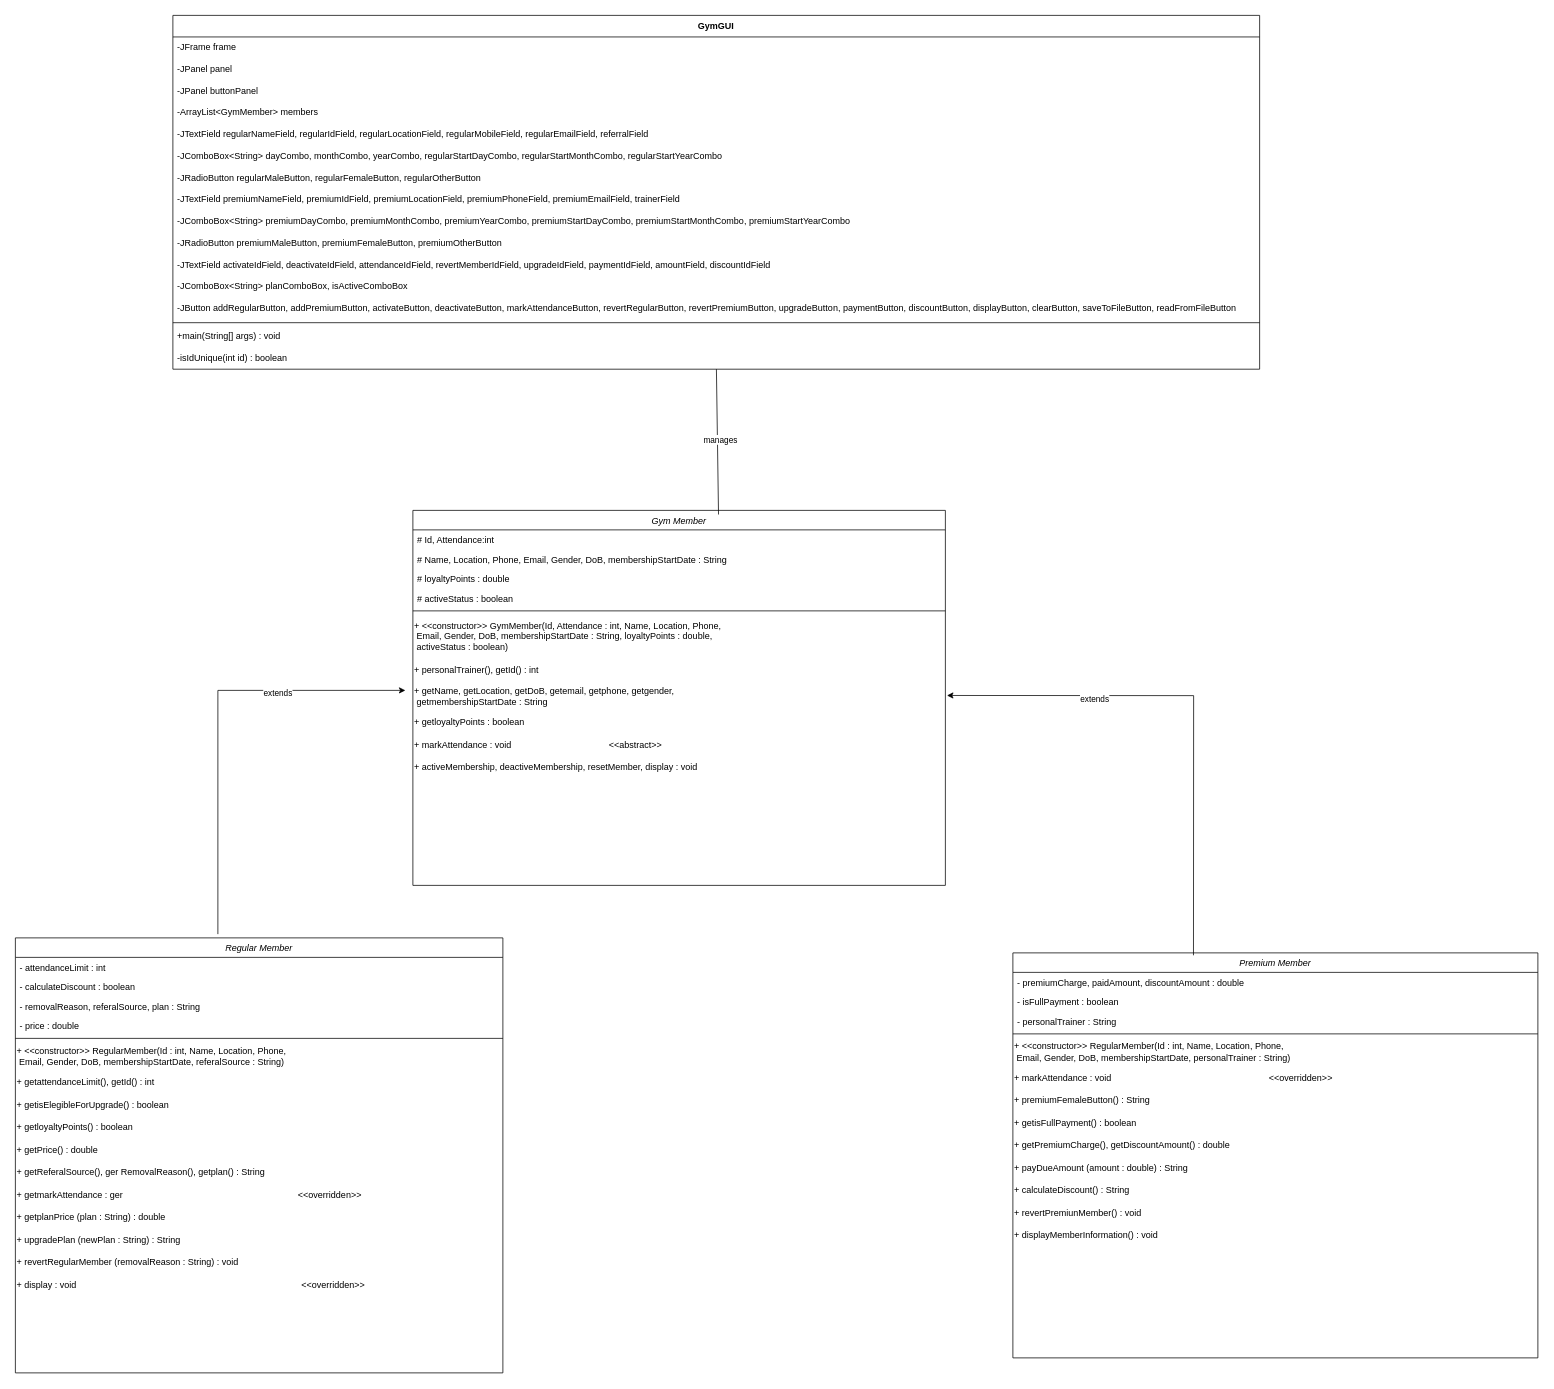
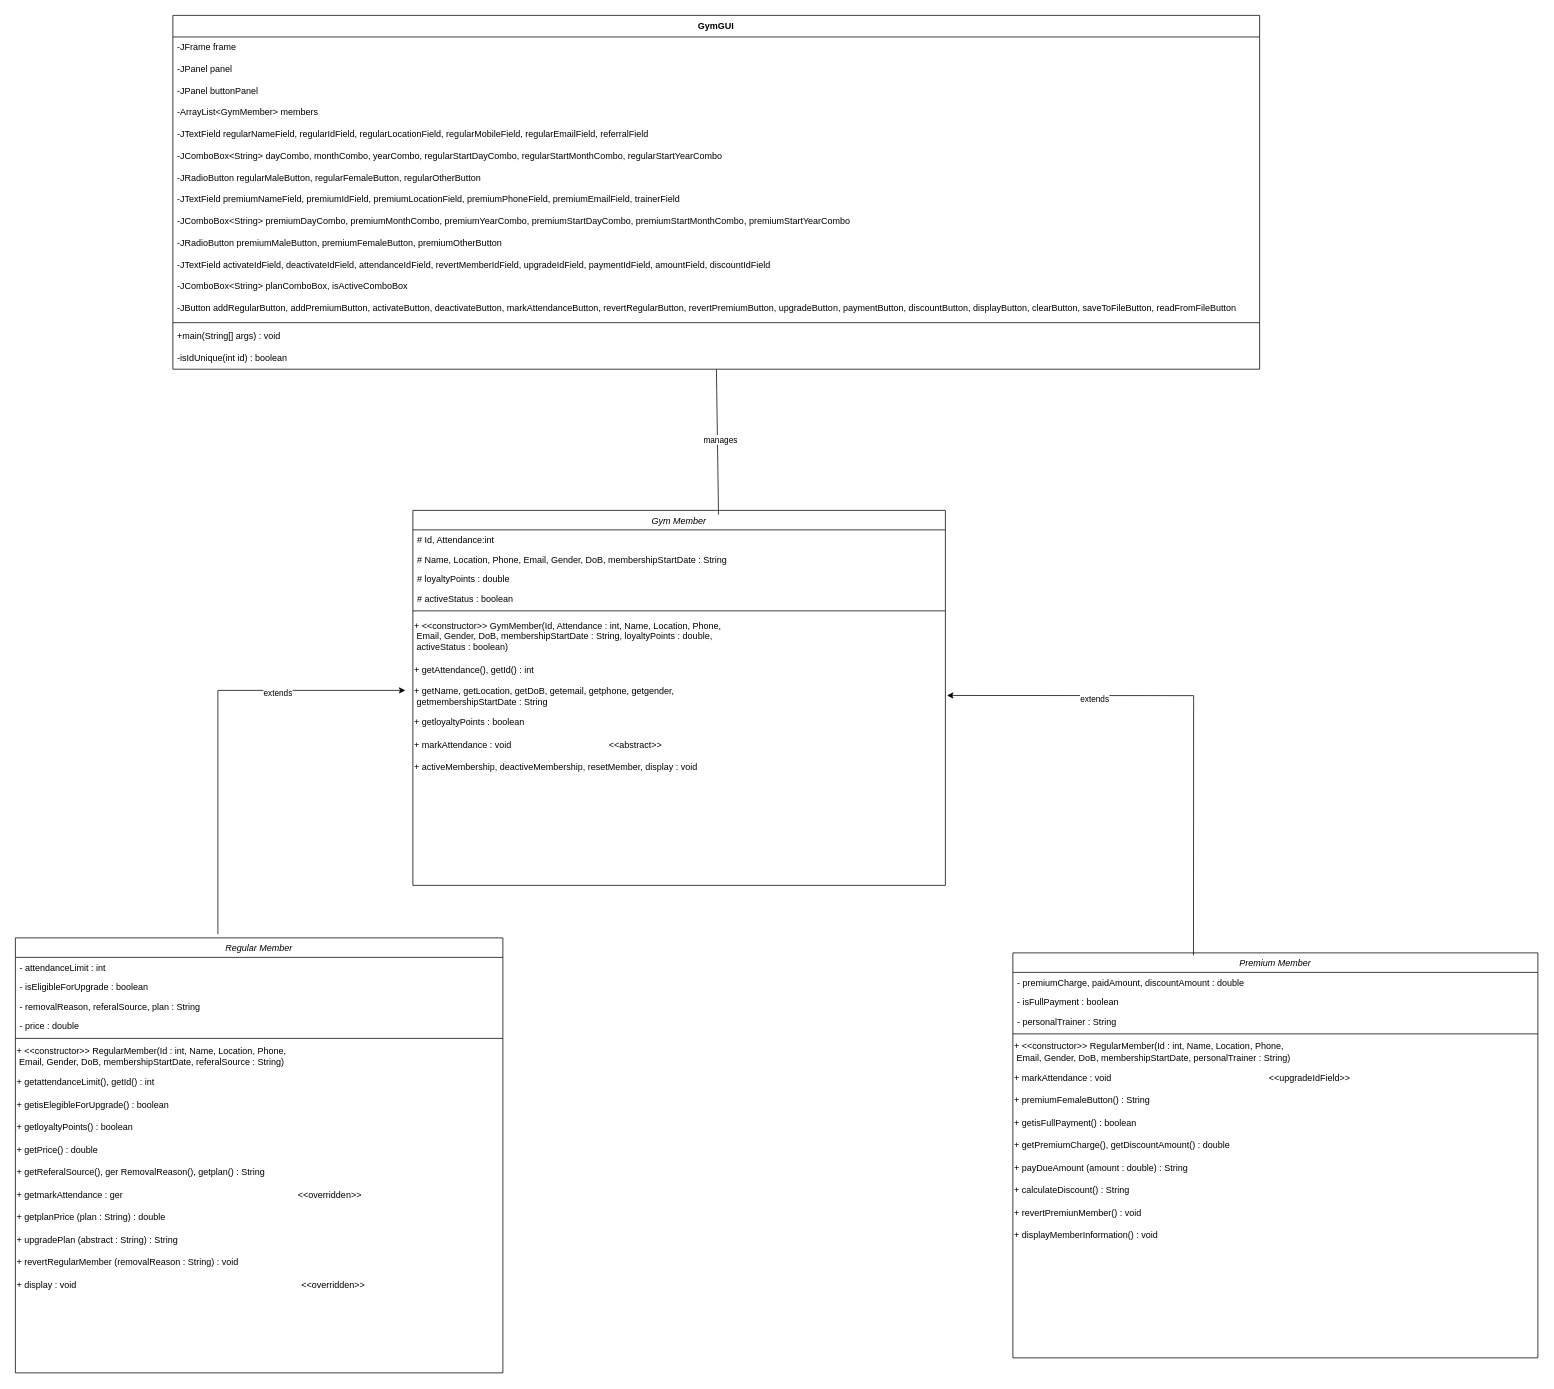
node "+ personalTrainer(), getId() : int": label "+ personalTrainer(), getId() : int" -> "+ getAttendance(), getId() : int"
node "- calculateDiscount : boolean": label "- calculateDiscount : boolean" -> "- isEligibleForUpgrade : boolean"
node "+ markAttendance : void <<overridden>>": label "+ markAttendance : void <<overridden>>" -> "+ markAttendance : void <<upgradeIdField>>"
node "+ upgradePlan (newPlan : String) : String": label "+ upgradePlan (newPlan : String) : String" -> "+ upgradePlan (abstract : String) : String"
